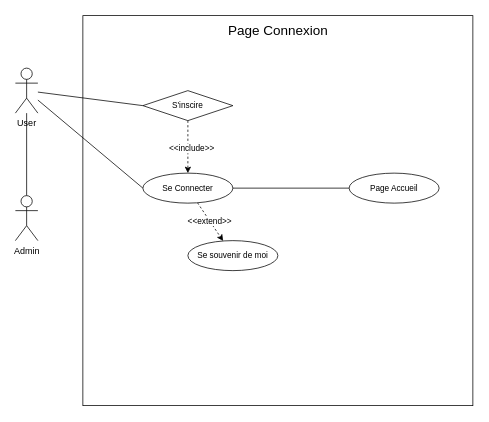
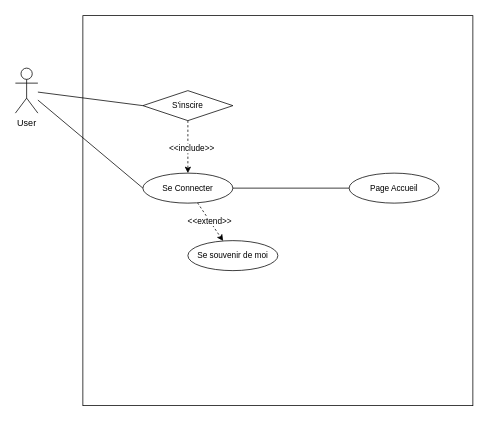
node "Page Connexion": removed
edge "User" -- "Admin": removed
node "Admin": removed
